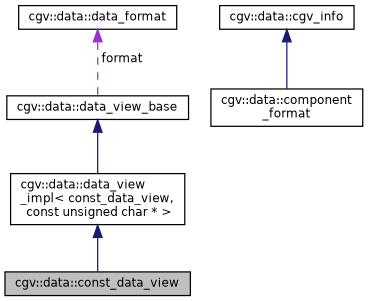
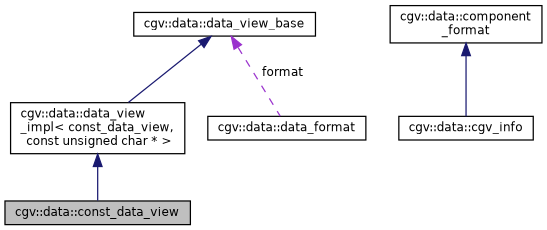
edge "cgv::data::component _format" -> "cgv::data::cgv_info": reversed
edge "cgv::data::data_view_base" -> "cgv::data::data_format": reversed
